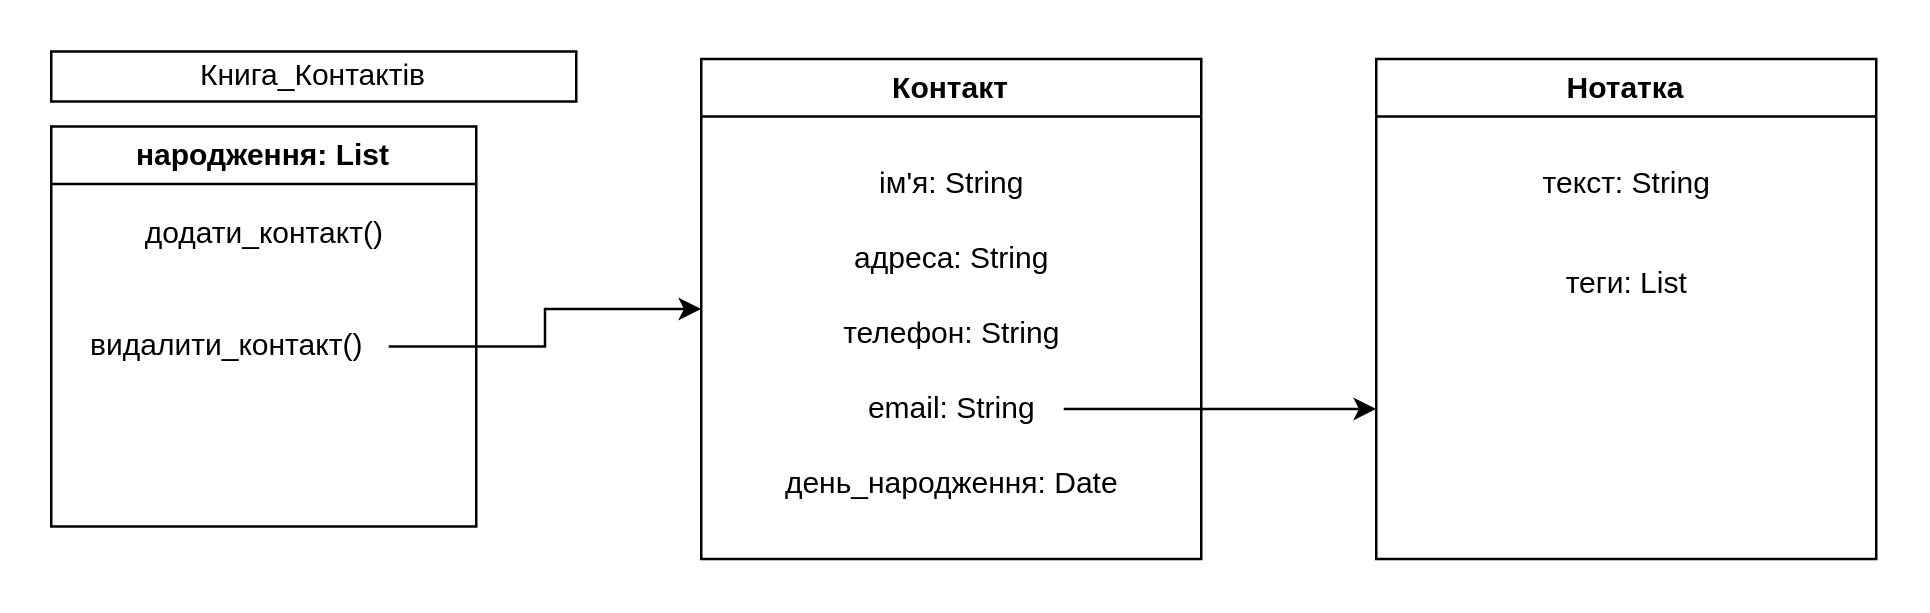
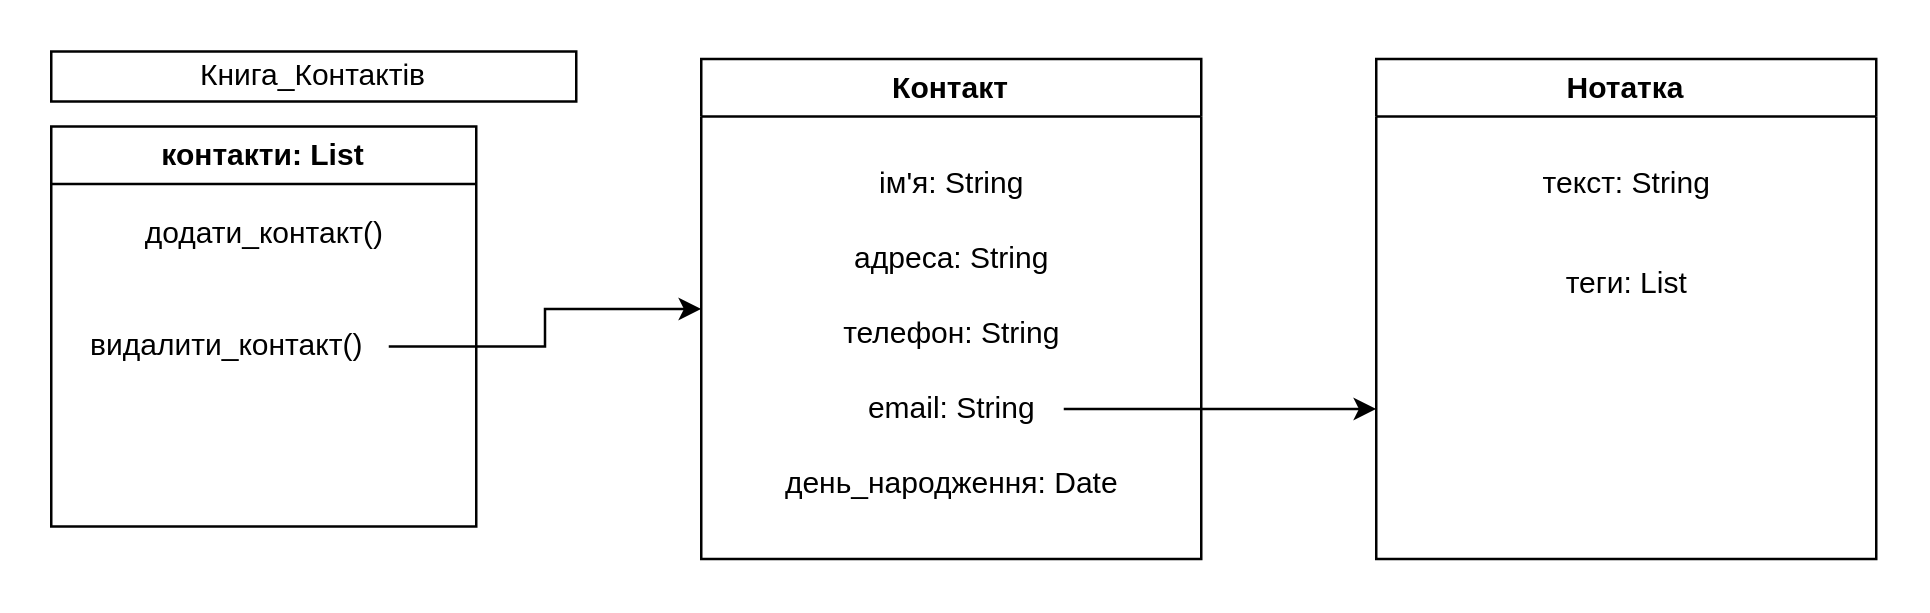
node "народження: List": label "народження: List" -> "контакти: List"
